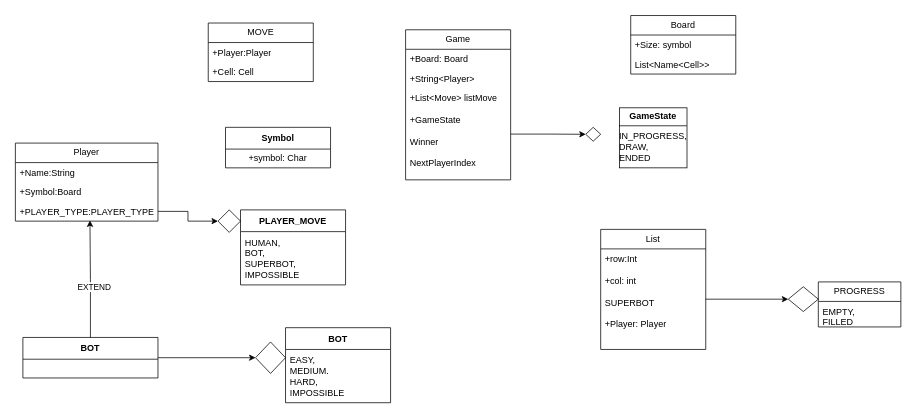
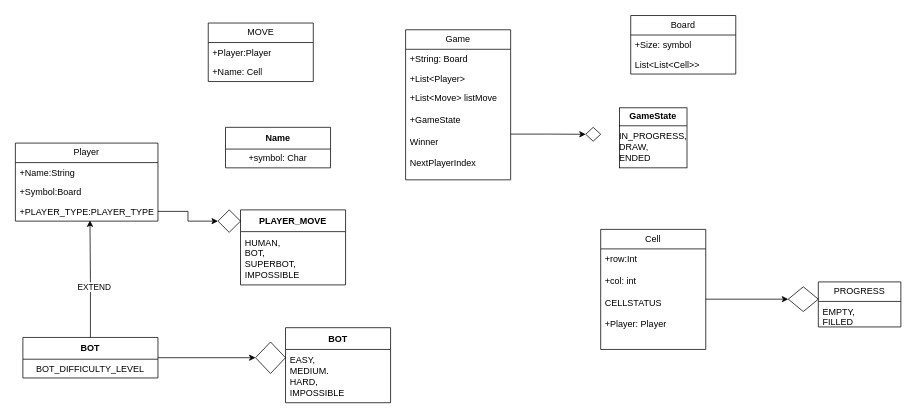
node "+Board: Board": label "+Board: Board" -> "+String: Board"
node "List<Name<Cell>>": label "List<Name<Cell>>" -> "List<List<Cell>>"
node "+Cell: Cell": label "+Cell: Cell" -> "+Name: Cell"
node "+String<Player>": label "+String<Player>" -> "+List<Player>"
node "Symbol": label "Symbol" -> "Name"
node "List": label "List" -> "Cell"
node "+row:Int +col: int SUPERBOT +Player: Player": label "+row:Int +col: int SUPERBOT +Player: Player" -> "+row:Int +col: int CELLSTATUS +Player: Player"
node "BOT_DIFFICULTY_LEVEL": added
